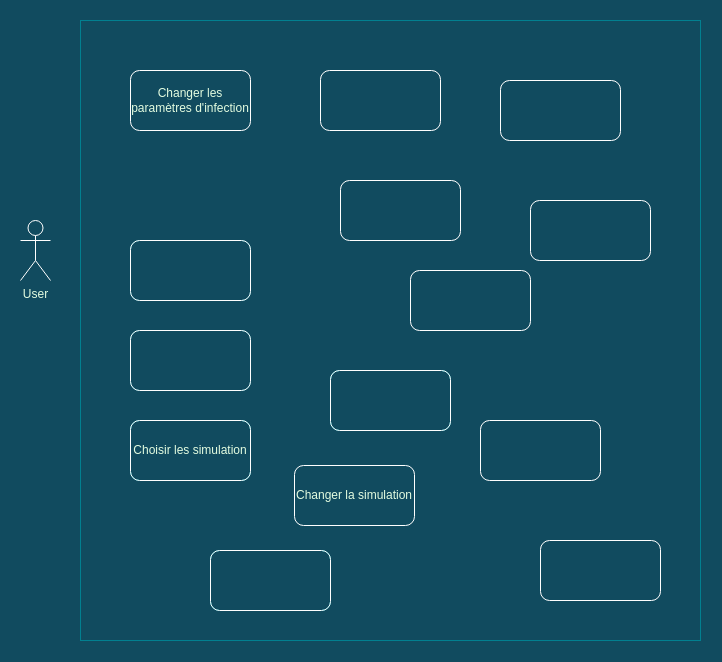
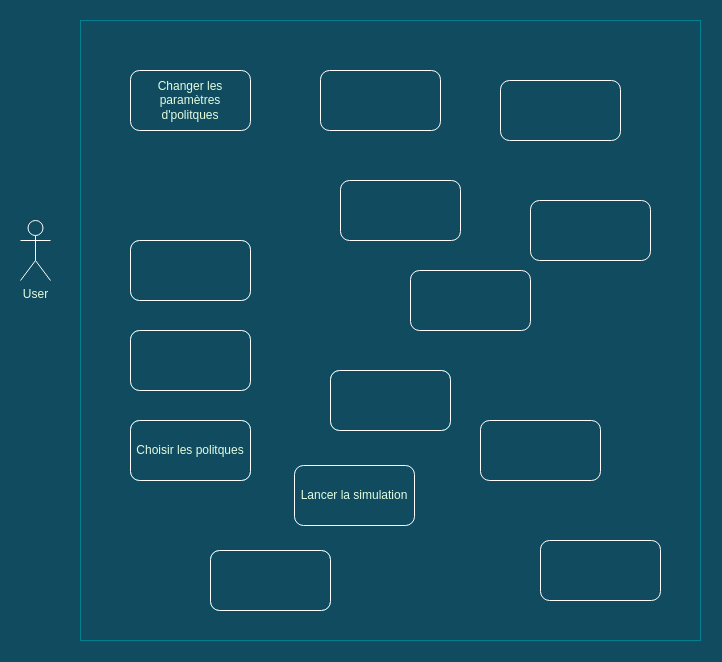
node "Changer les paramètres d'infection": label "Changer les paramètres d'infection" -> "Changer les paramètres d'politques"
node "Choisir les simulation": label "Choisir les simulation" -> "Choisir les politques"
node "Changer la simulation": label "Changer la simulation" -> "Lancer la simulation"
